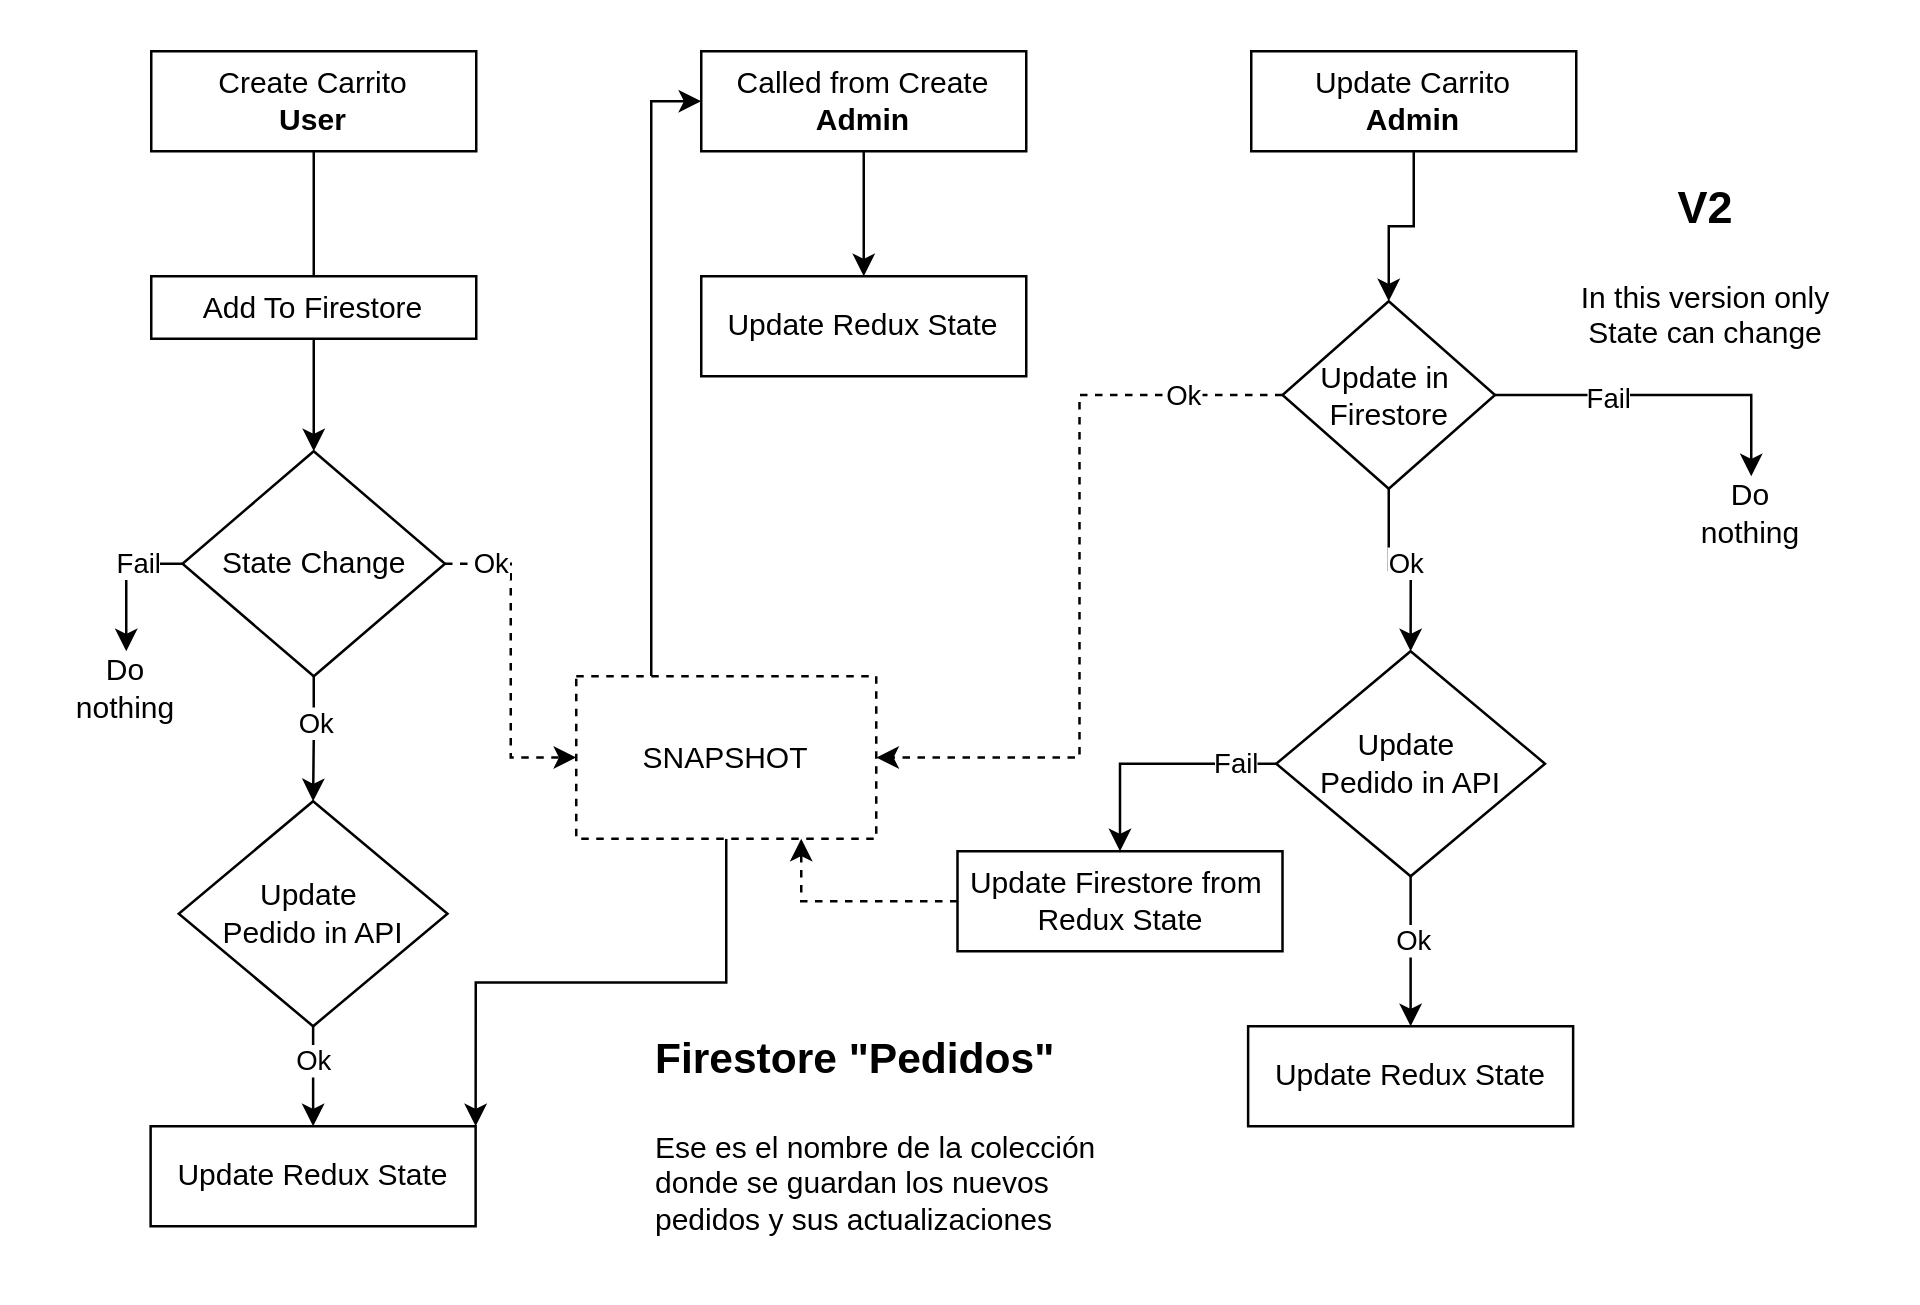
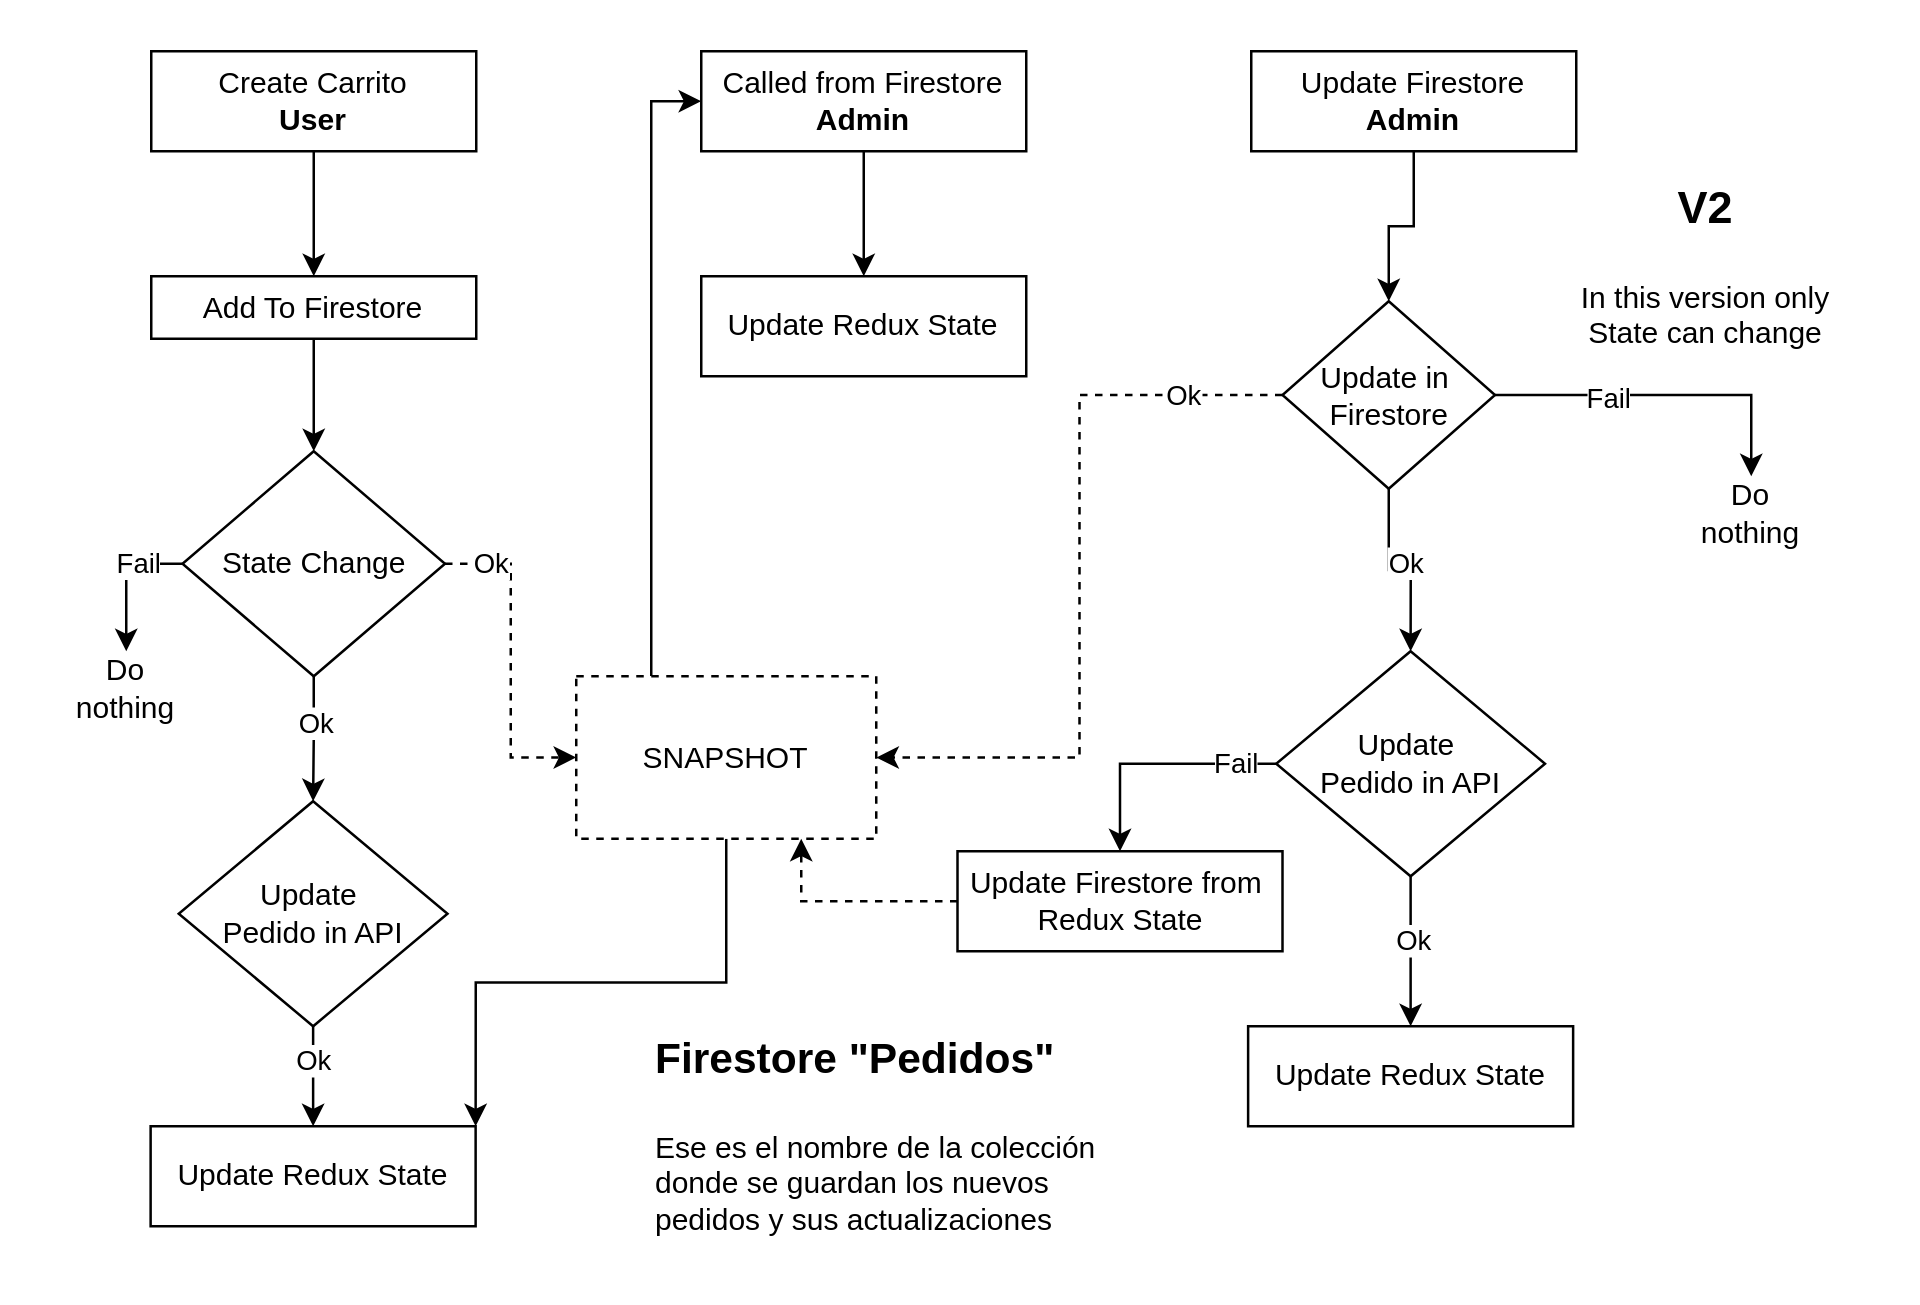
node "Called from Create Admin": label "Called from Create Admin" -> "Called from Firestore Admin"
node "Update Carrito Admin": label "Update Carrito Admin" -> "Update Firestore Admin"
edge "Create Carrito User" -- "Add To Firestore": arrowhead none -> classic
